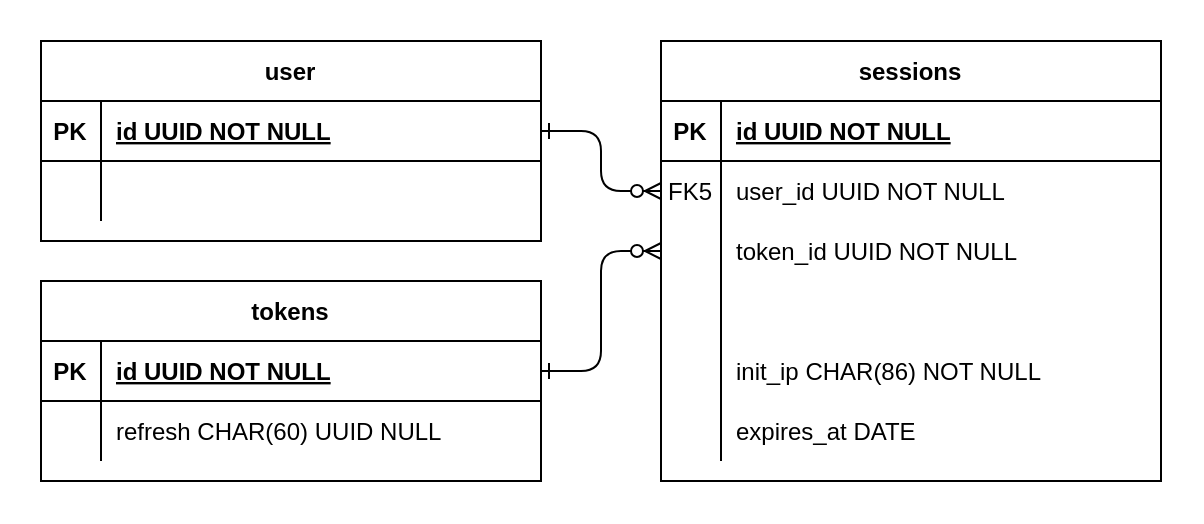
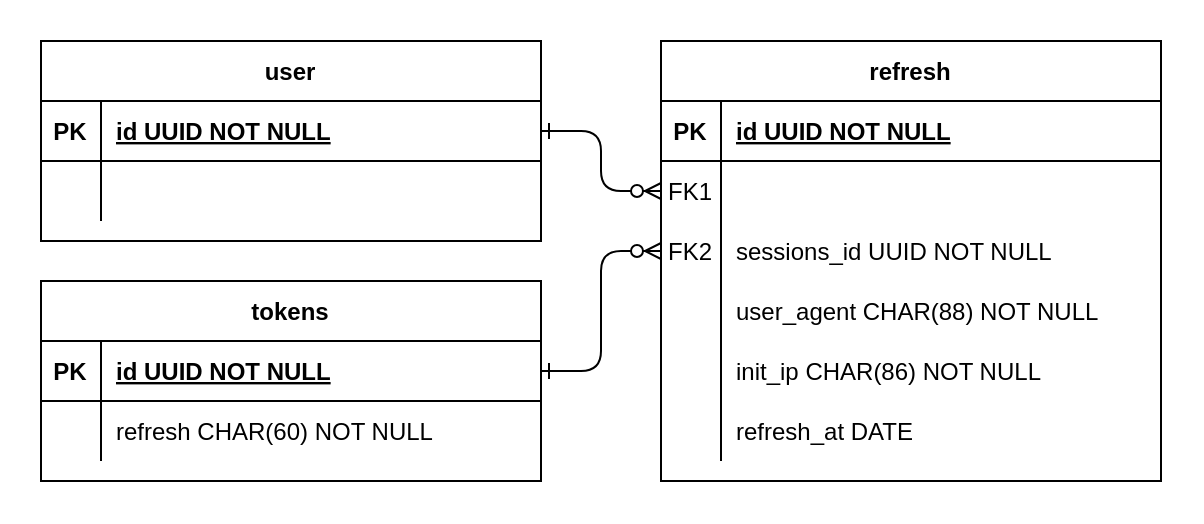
node "sessions": label "sessions" -> "refresh"
node "user_id UUID NOT NULL": removed
node "FK5": label "FK5" -> "FK1"
node "FK2": added
node "token_id UUID NOT NULL": label "token_id UUID NOT NULL" -> "sessions_id UUID NOT NULL"
node "user_agent CHAR(88) NOT NULL": added
node "refresh CHAR(60) UUID NULL": label "refresh CHAR(60) UUID NULL" -> "refresh CHAR(60) NOT NULL"
node "expires_at DATE": label "expires_at DATE" -> "refresh_at DATE"
